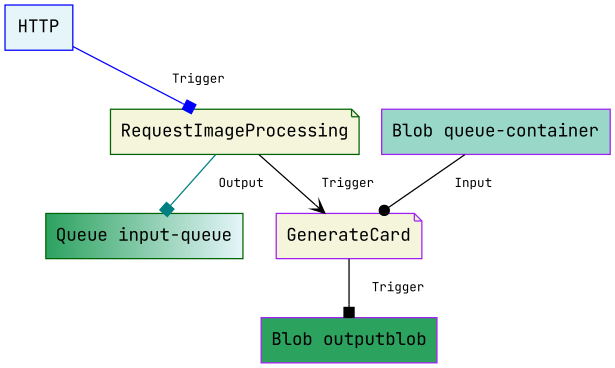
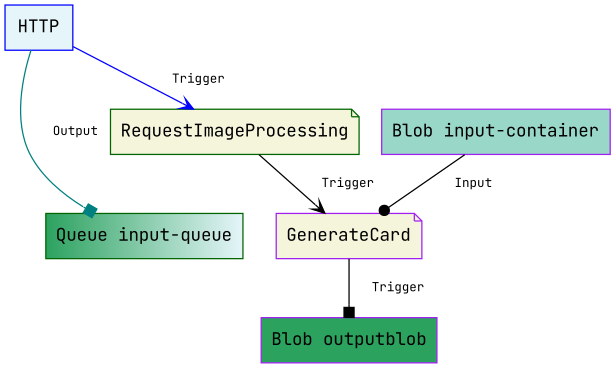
edge "HTTP" -> "RequestImageProcessing": arrowhead box -> vee
node "Blob queue-container": label "Blob queue-container" -> "Blob input-container"
edge "RequestImageProcessing" -> "Queue input-queue": now "HTTP" -> "Queue input-queue"
